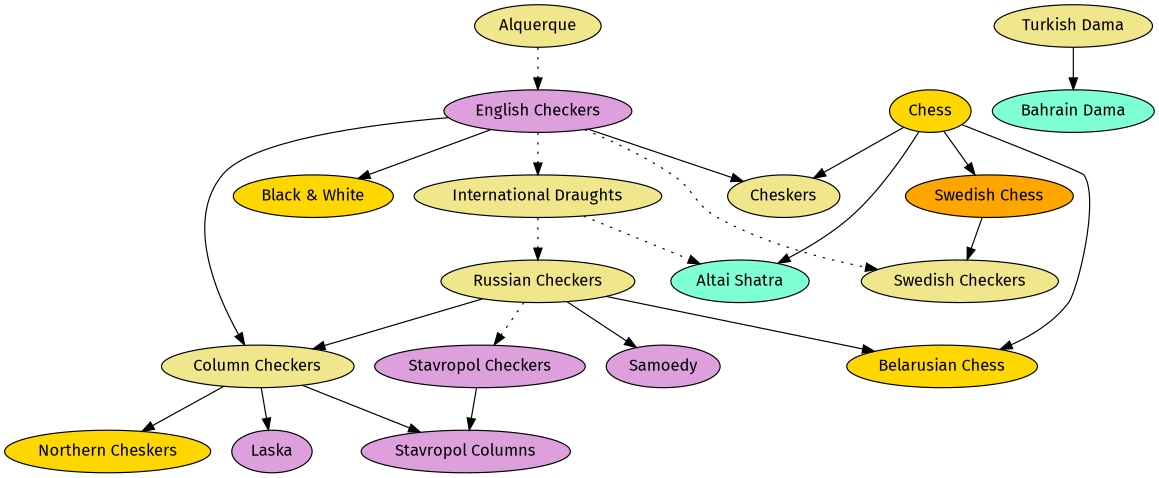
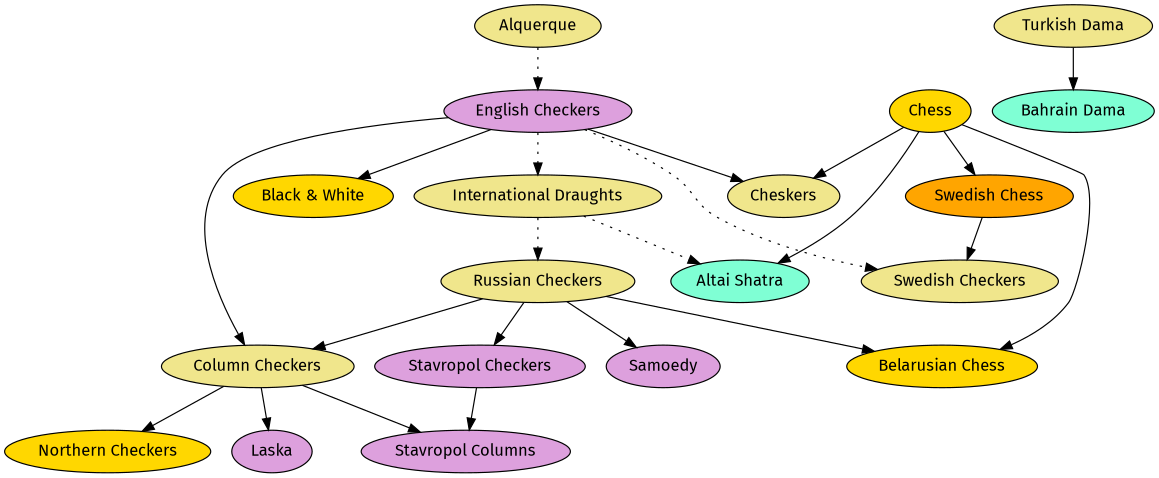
edge "Russian Checkers" -> "Stavropol Checkers": style dotted -> solid
node "Northern Cheskers": label "Northern Cheskers" -> "Northern Checkers"
